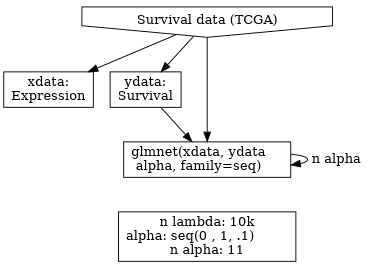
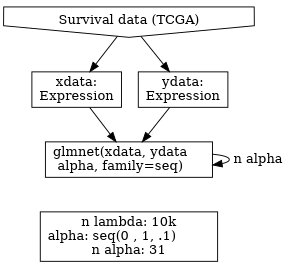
edge "Survival data (TCGA)" -> "glmnet(xdata, ydata alpha, family=seq)": now "xdata: Expression" -> "glmnet(xdata, ydata alpha, family=seq)"
node "ydata: Survival": label "ydata: Survival" -> "ydata: Expression"
node "n lambda: 10k alpha: seq(0 , 1, .1) n alpha: 11": label "n lambda: 10k alpha: seq(0 , 1, .1) n alpha: 11" -> "n lambda: 10k alpha: seq(0 , 1, .1) n alpha: 31"
